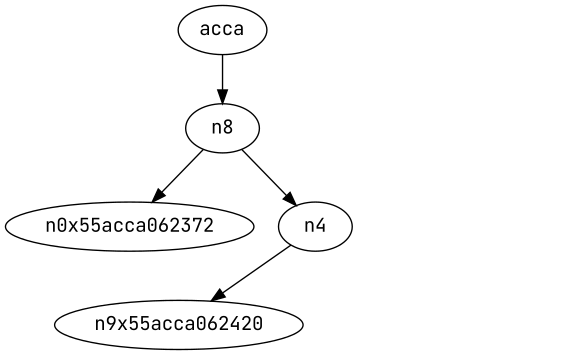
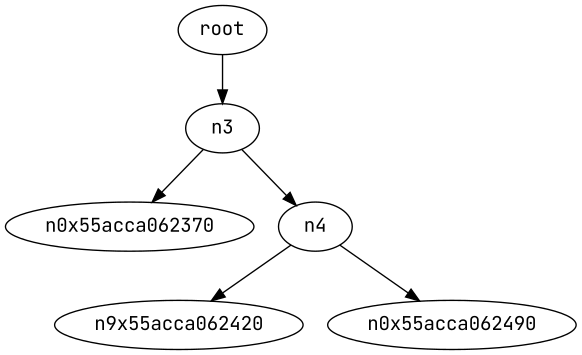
node "acca": label "acca" -> "root"
node "n8": label "n8" -> "n3"
node "n0x55acca062372": label "n0x55acca062372" -> "n0x55acca062370"
node "n0x55acca062490": added
